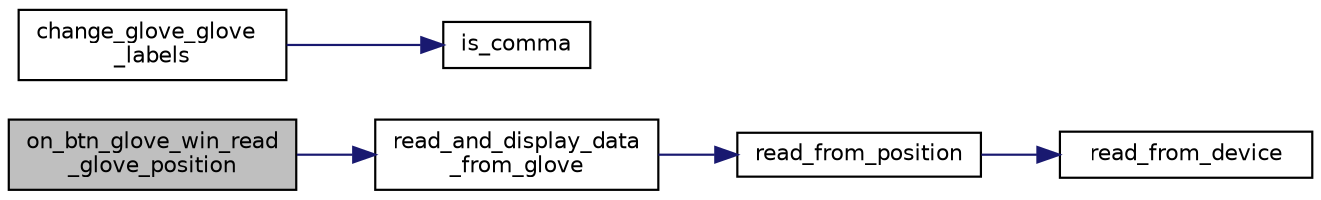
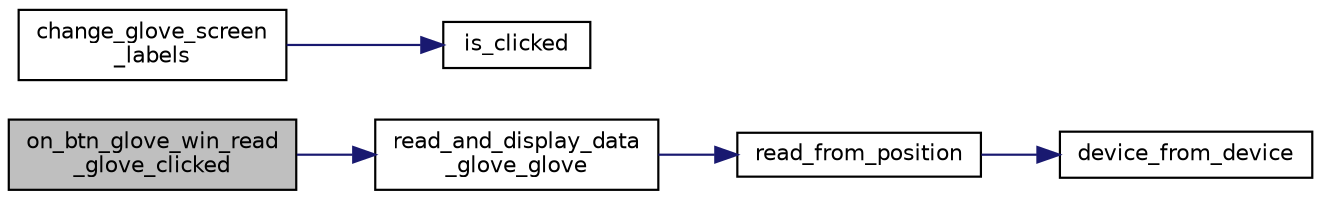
node "change_glove_glove _labels": label "change_glove_glove _labels" -> "change_glove_screen _labels"
node "is_comma": label "is_comma" -> "is_clicked"
node "on_btn_glove_win_read _glove_position": label "on_btn_glove_win_read _glove_position" -> "on_btn_glove_win_read _glove_clicked"
node "read_and_display_data _from_glove": label "read_and_display_data _from_glove" -> "read_and_display_data _glove_glove"
node "read_from_device": label "read_from_device" -> "device_from_device"
